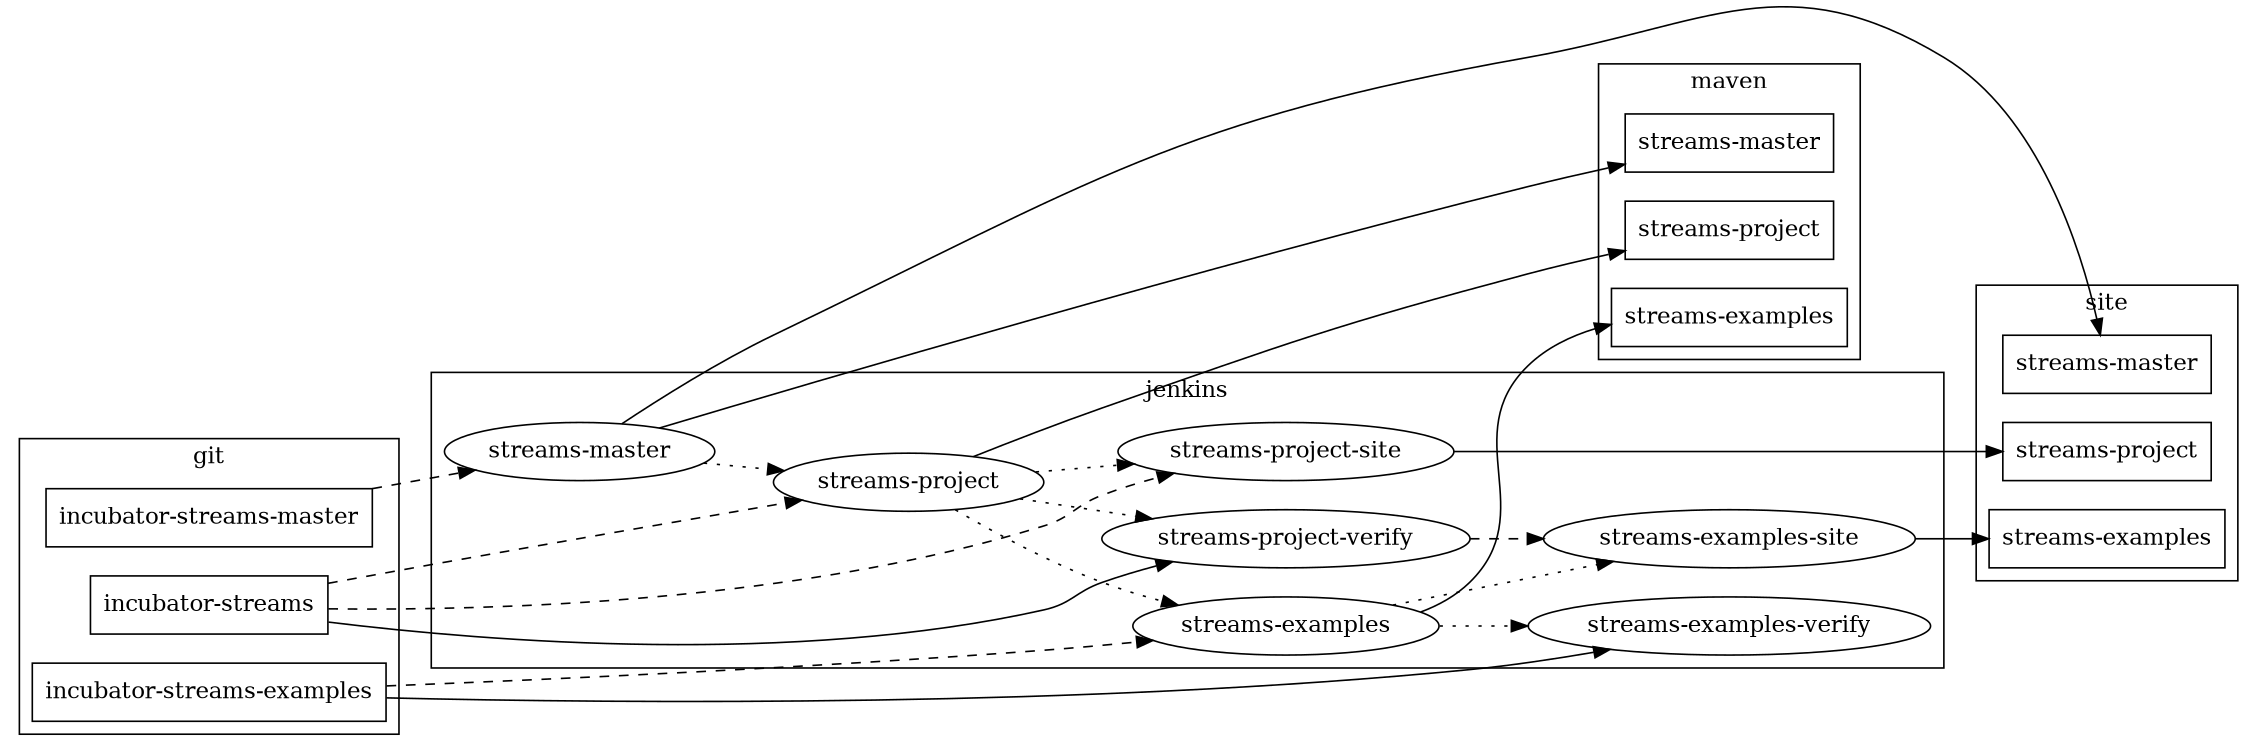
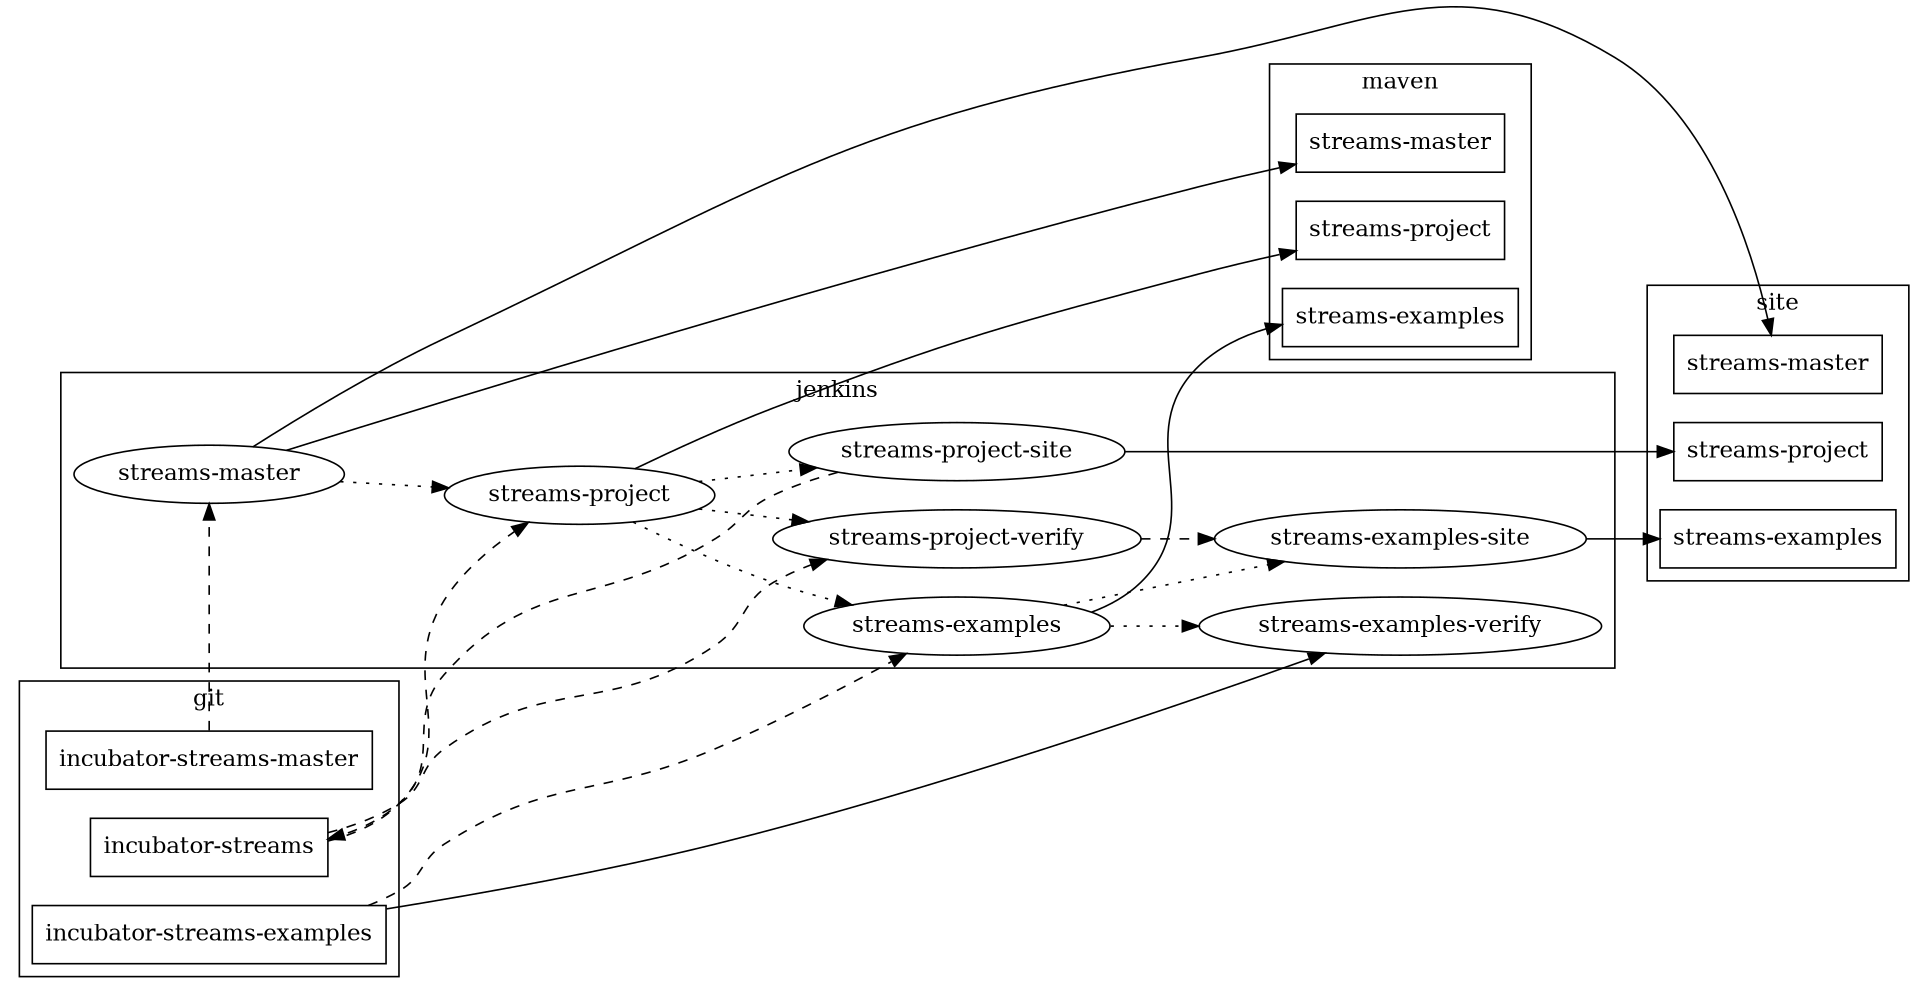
edge "incubator-streams" -> "streams-project-site": reversed
edge "incubator-streams" -> "streams-project-verify": style solid -> dashed
